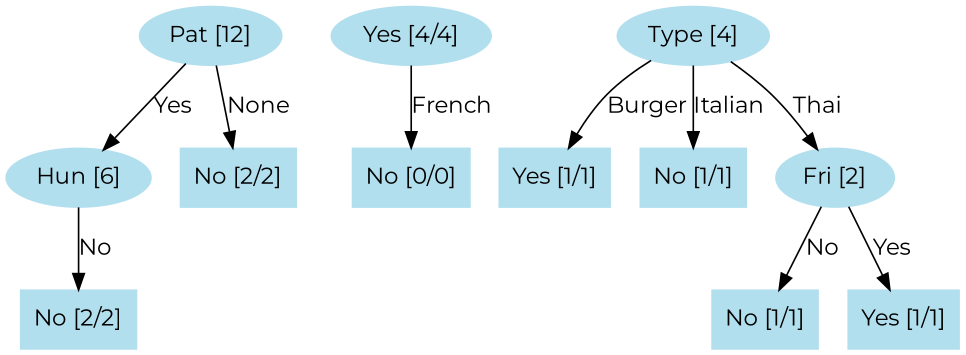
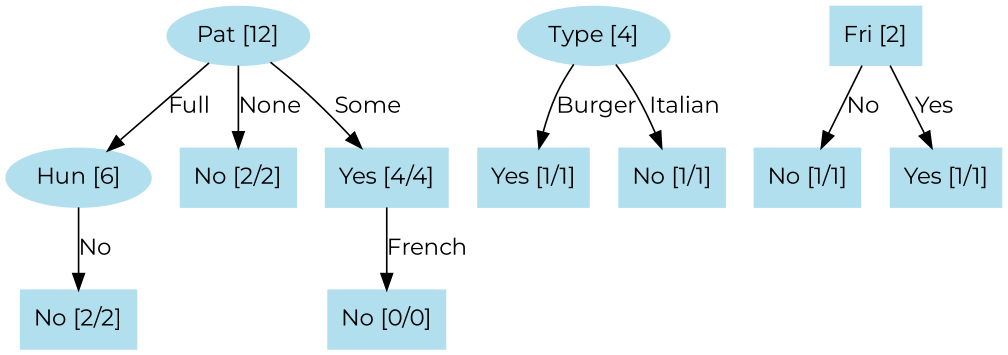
node "Yes [4/4]": shape ellipse -> box
edge "Type [4]" -> "Fri [2]": removed, label "Thai"
edge "Pat [12]" -> "Yes [4/4]": added, label "Some"
edge "Pat [12]" -> "Hun [6]": label "Yes" -> "Full"
node "Fri [2]": shape ellipse -> box
